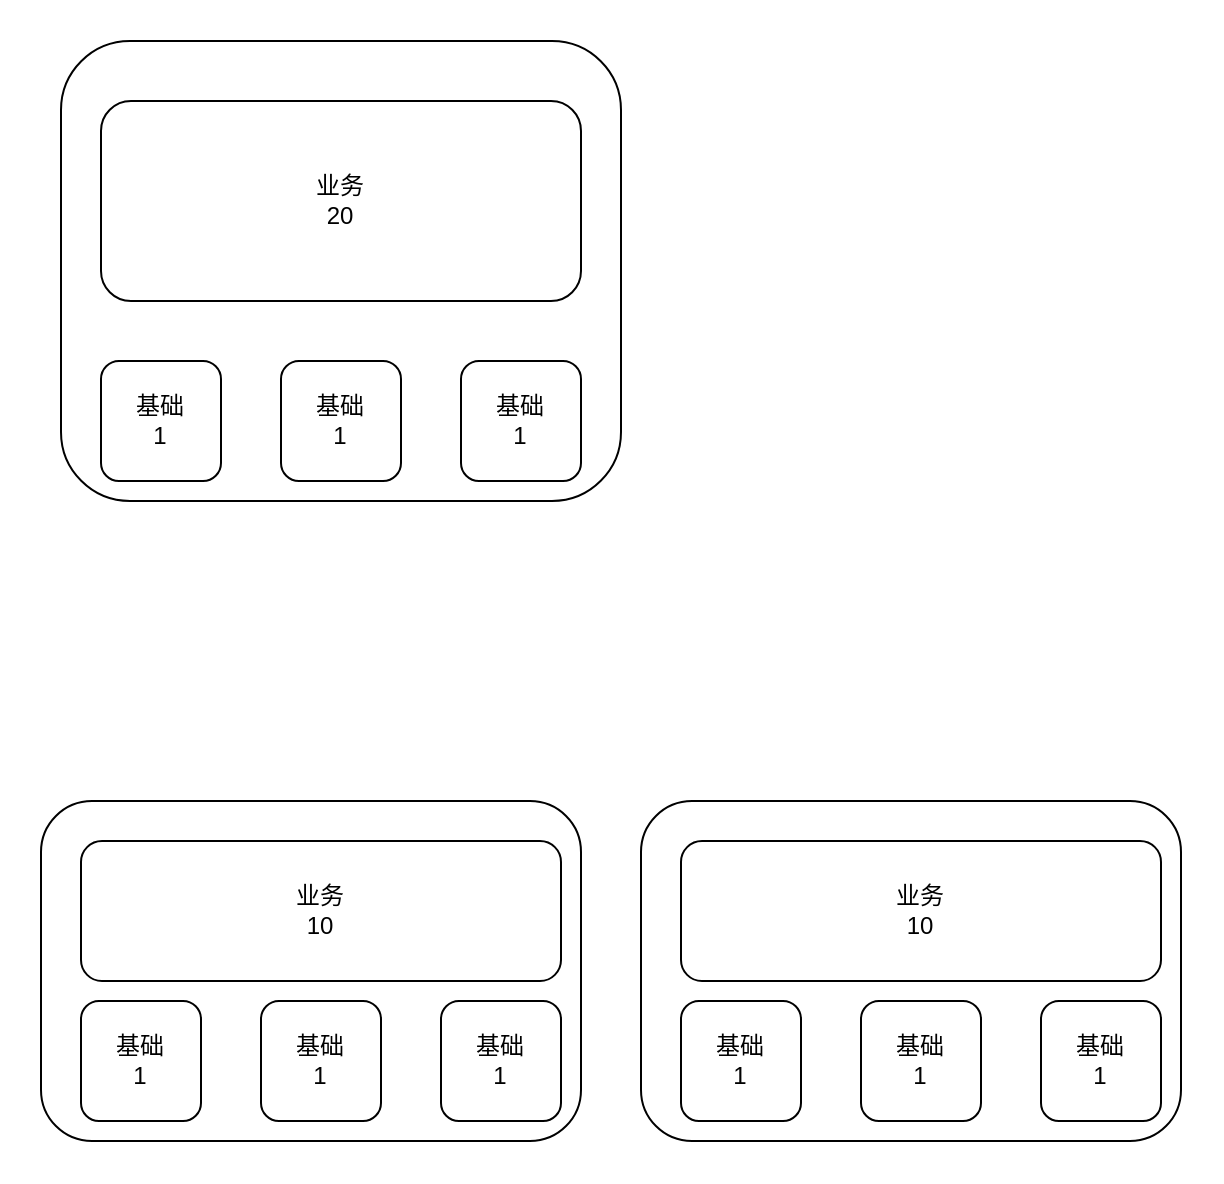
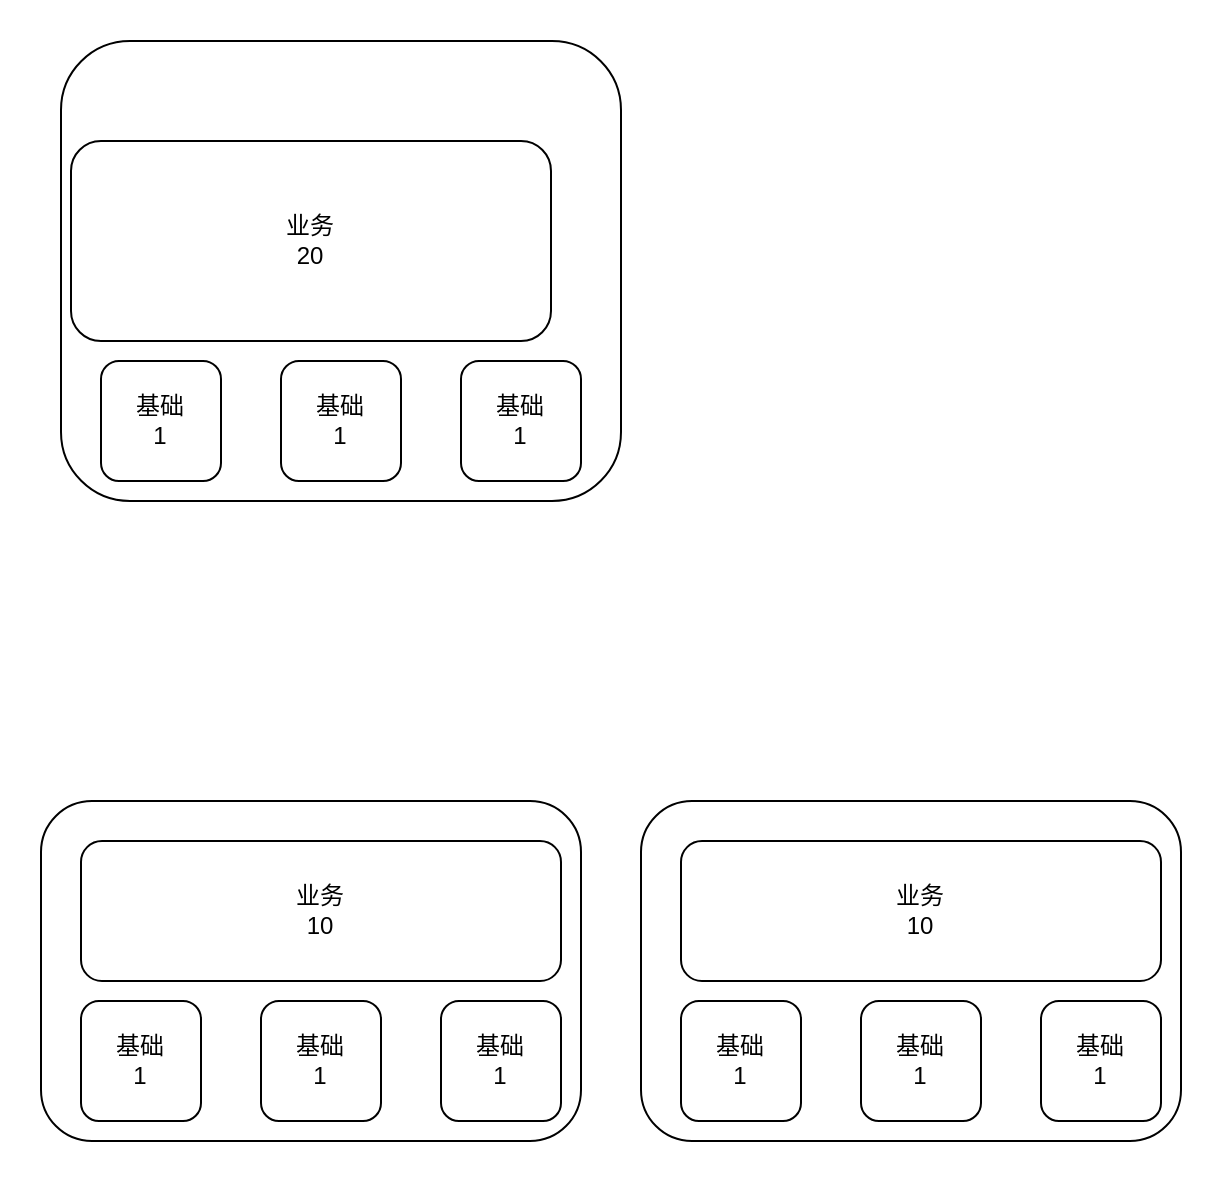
node "业务 20": moved (341, 201) -> (311, 241)
